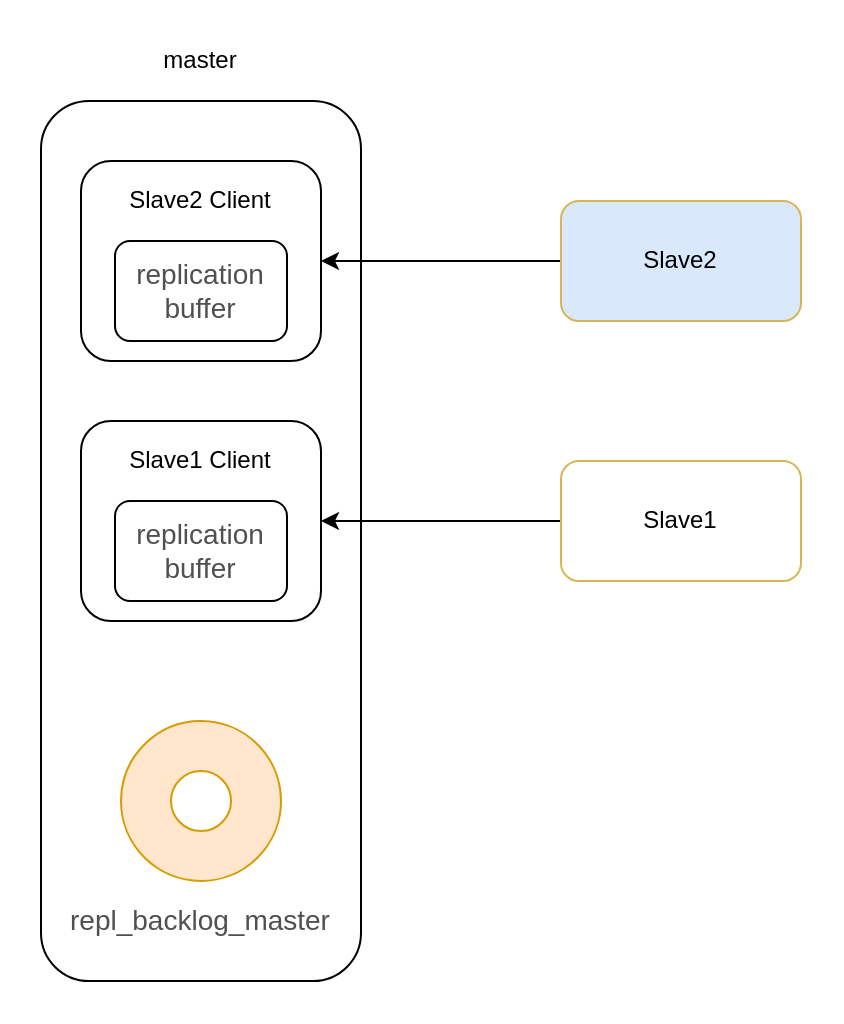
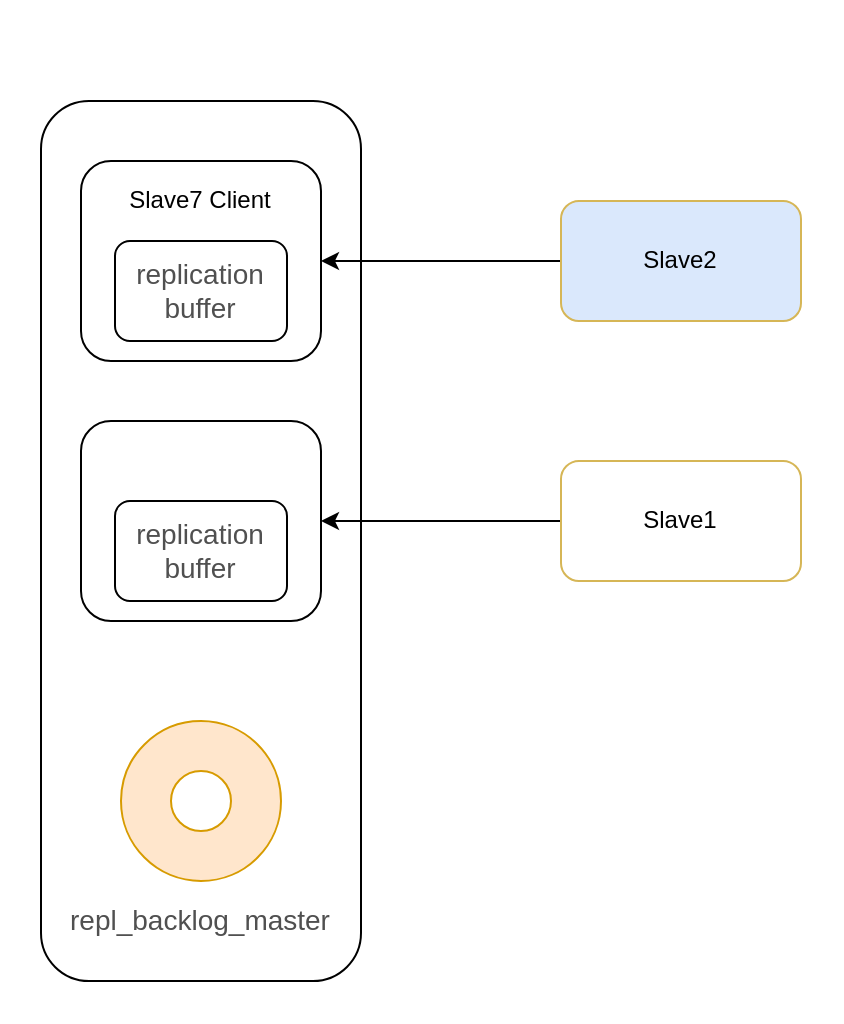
node "master": removed
node "Slave2 Client": label "Slave2 Client" -> "Slave7 Client"
node "Slave1 Client": removed
